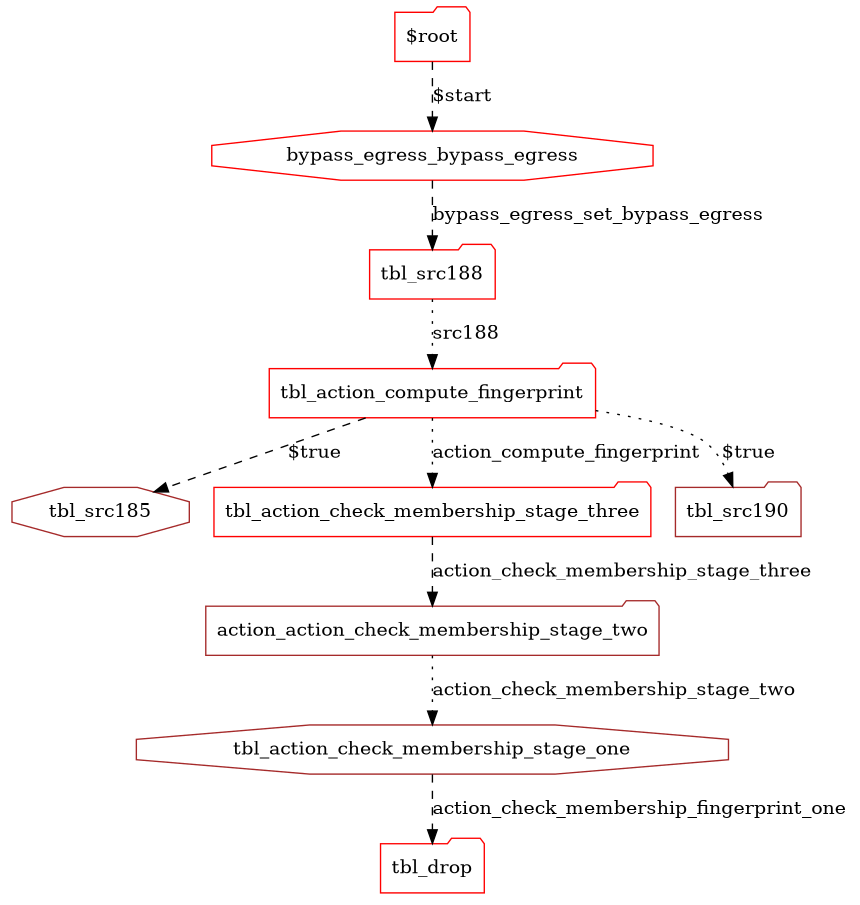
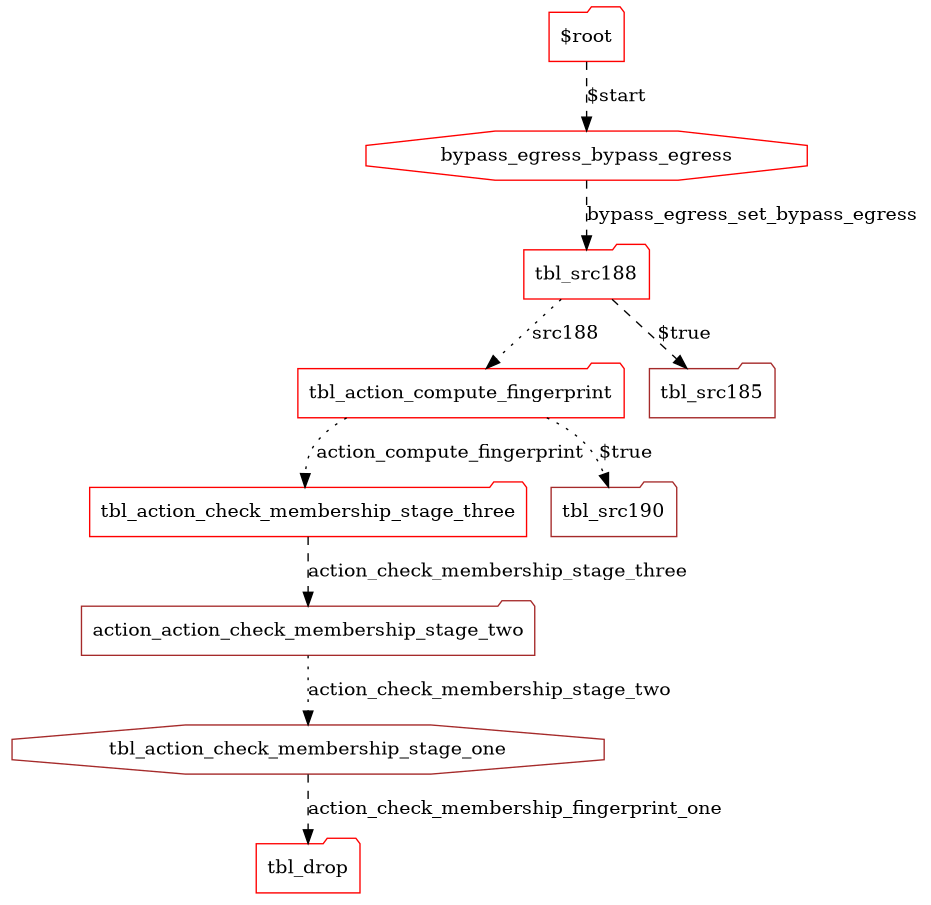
edge "tbl_action_compute_fingerprint" -> "tbl_src185": now "tbl_src188" -> "tbl_src185"
node "tbl_src185": shape octagon -> folder
